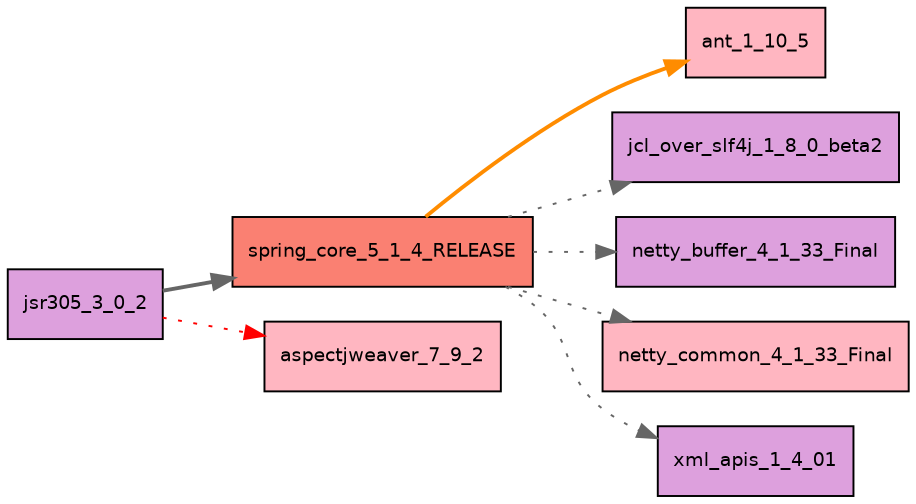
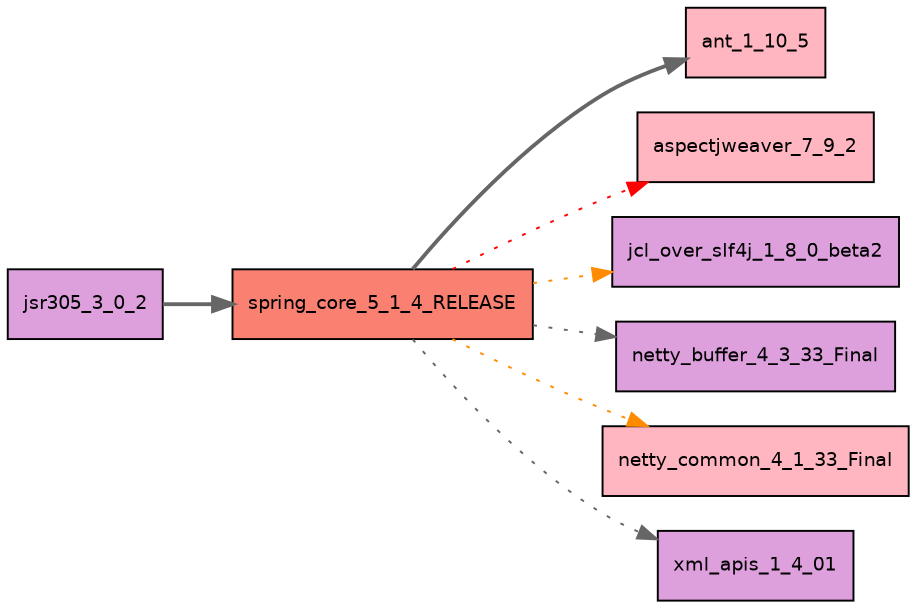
edge "spring_core_5_1_4_RELEASE" -> "ant_1_10_5": color darkorange -> gray40
edge "spring_core_5_1_4_RELEASE" -> "jcl_over_slf4j_1_8_0_beta2": color gray40 -> darkorange
node "netty_buffer_4_1_33_Final": label "netty_buffer_4_1_33_Final" -> "netty_buffer_4_3_33_Final"
edge "spring_core_5_1_4_RELEASE" -> "netty_common_4_1_33_Final": color gray40 -> darkorange
edge "jsr305_3_0_2" -> "aspectjweaver_7_9_2": now "spring_core_5_1_4_RELEASE" -> "aspectjweaver_7_9_2"
